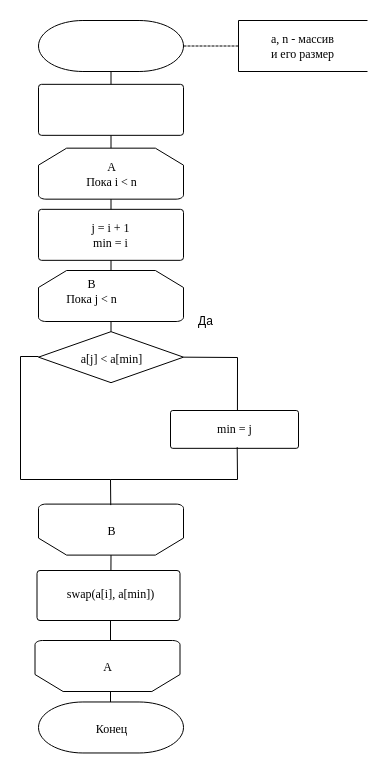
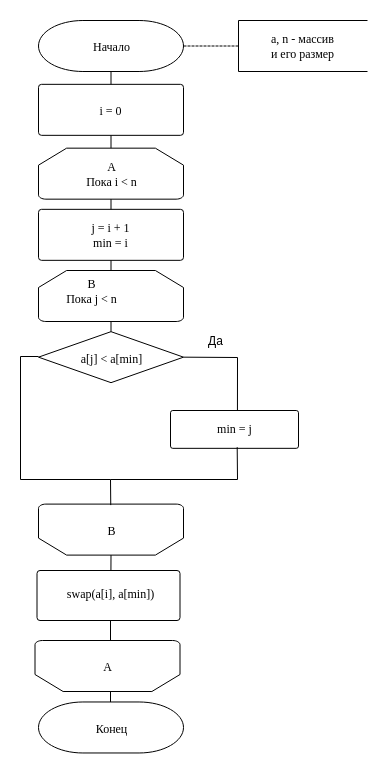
node "Начало": added
node "i = 0": added
node "Да": moved (206, 322) -> (216, 342)
